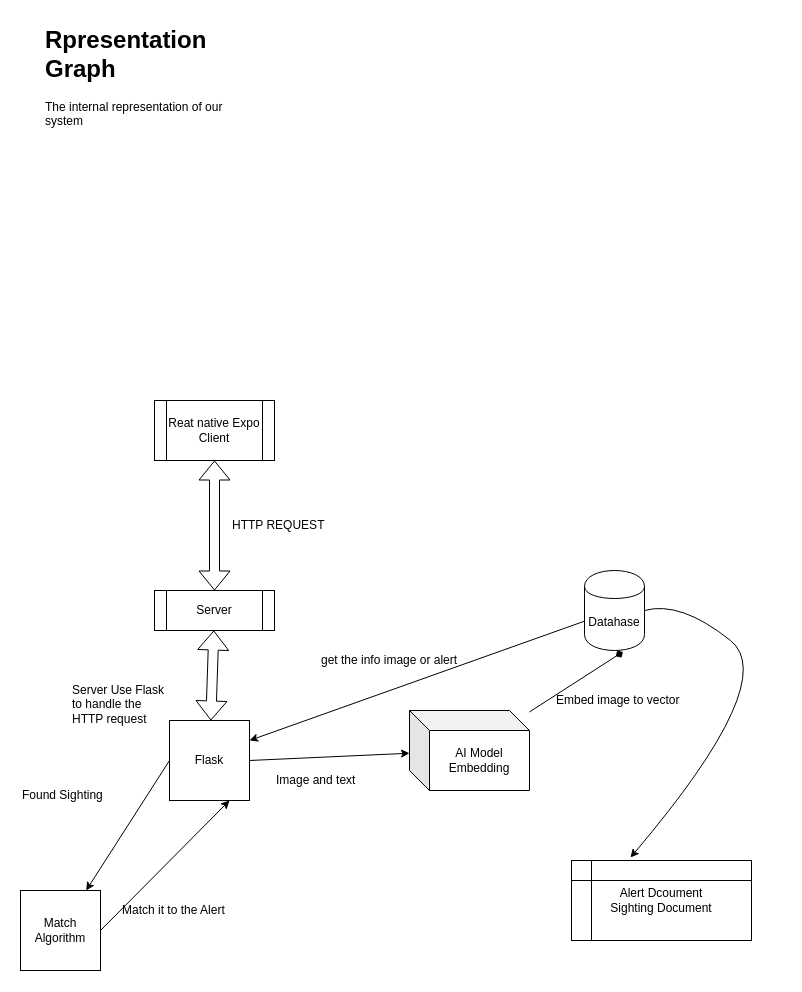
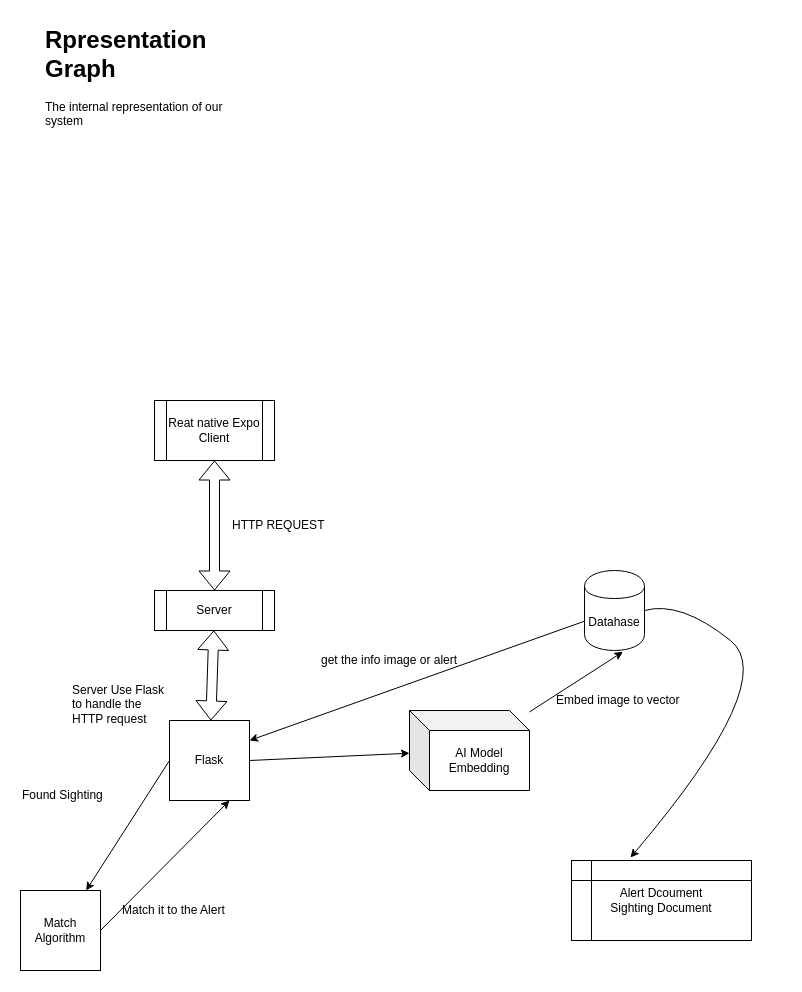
edge "AI Model Embedding" -> "Datahase": arrowhead diamond -> classic
node "Image and text": removed
